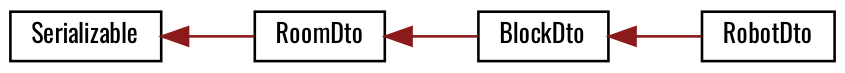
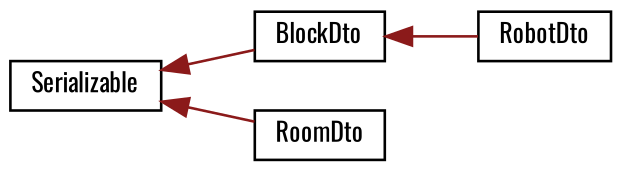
edge "BlockDto" -> "RoomDto": now "BlockDto" -> "Serializable"
